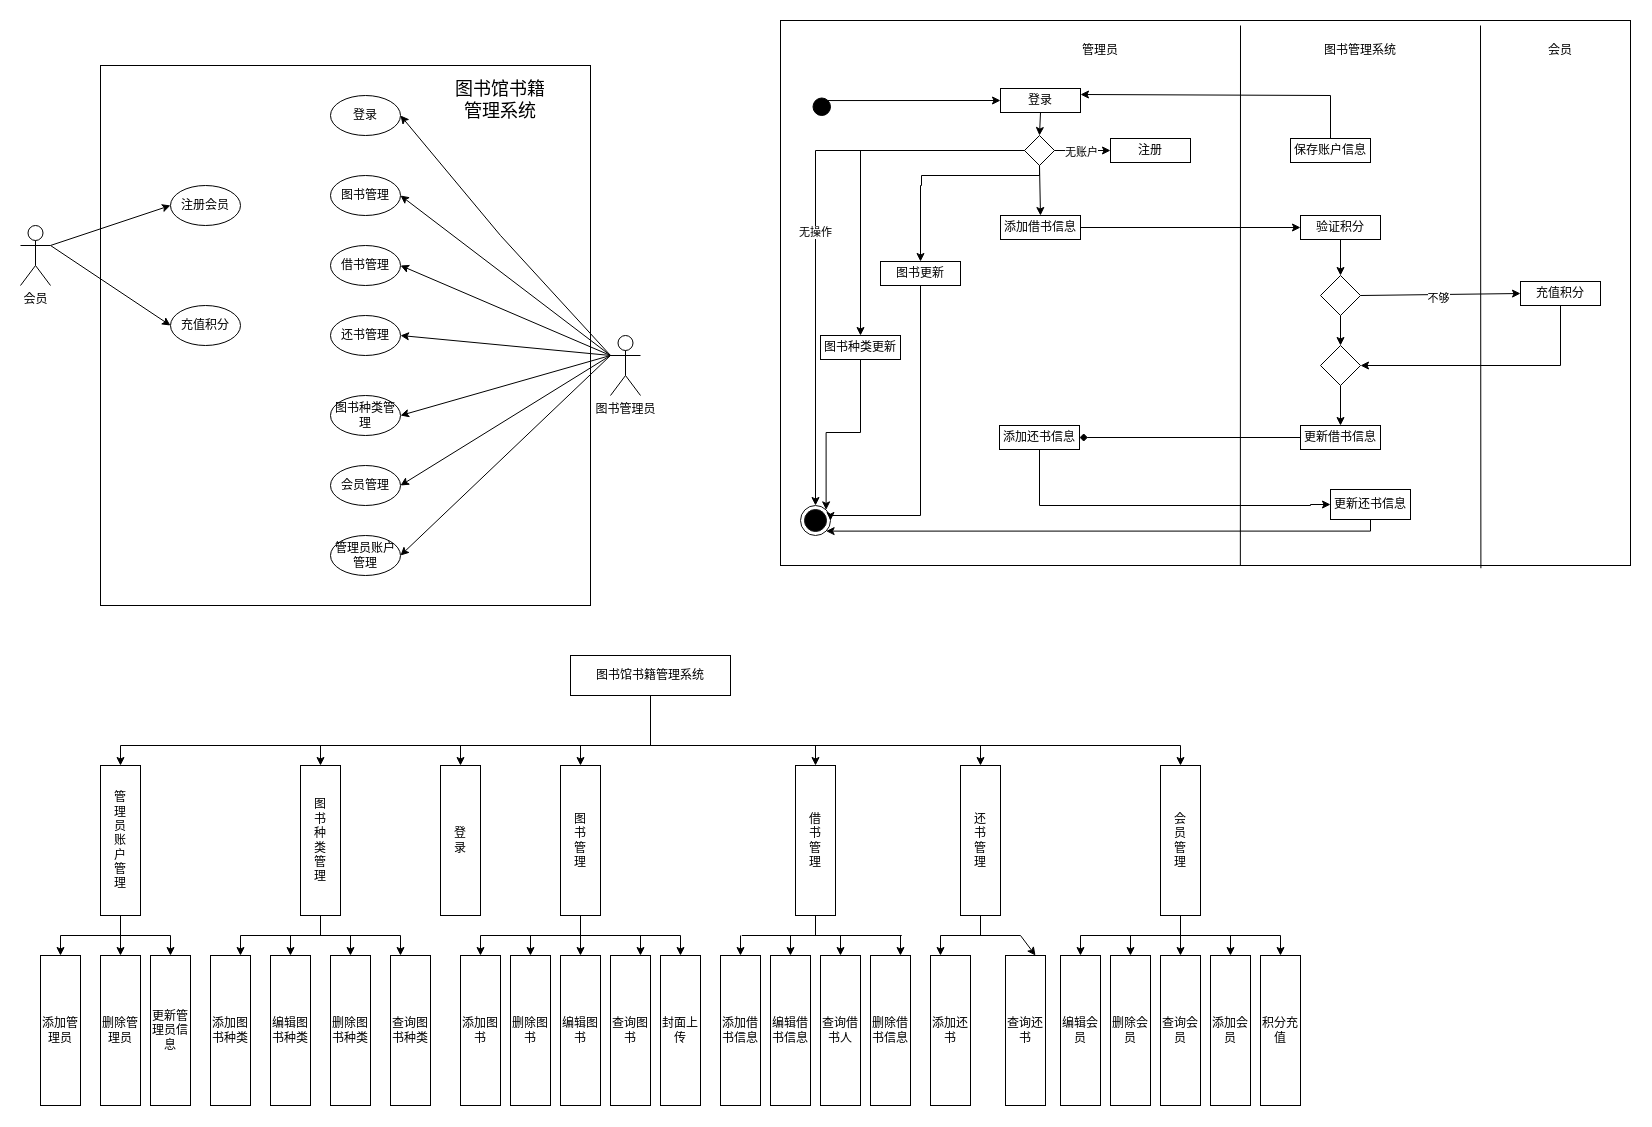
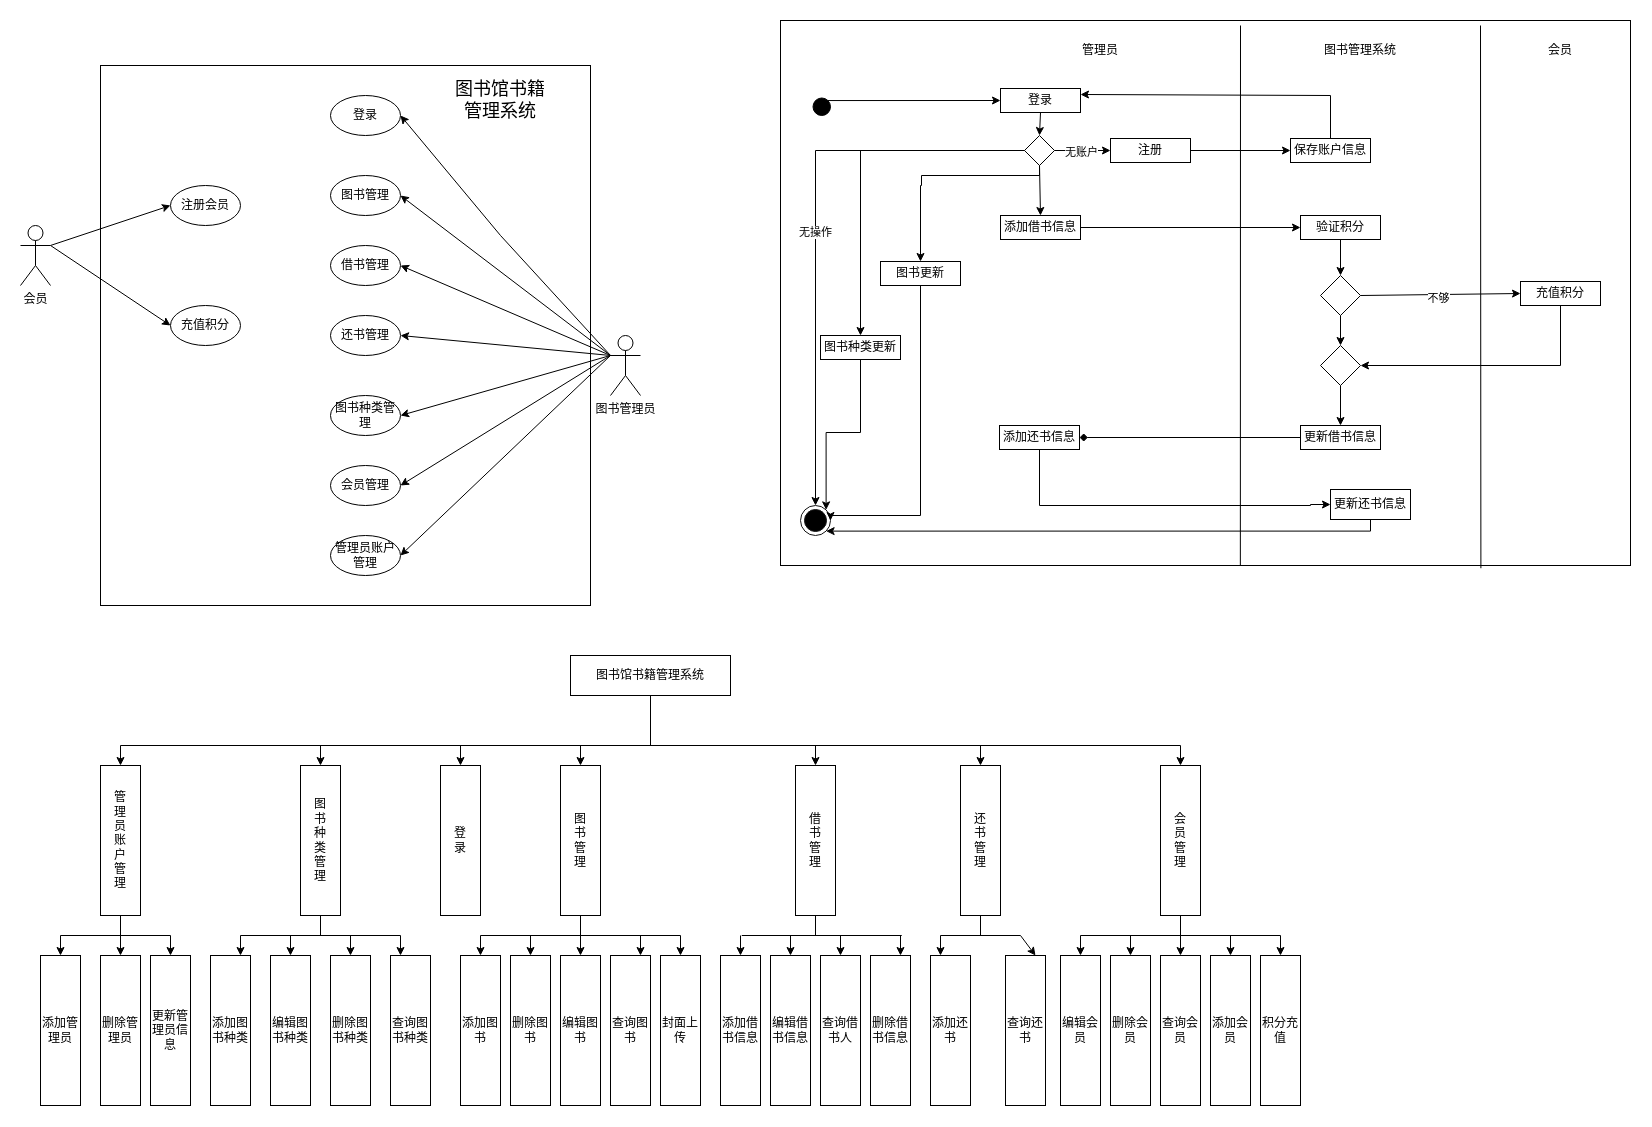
edge "注册" -> "保存账户信息": added
